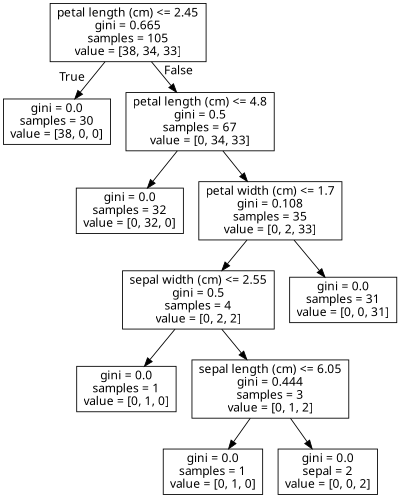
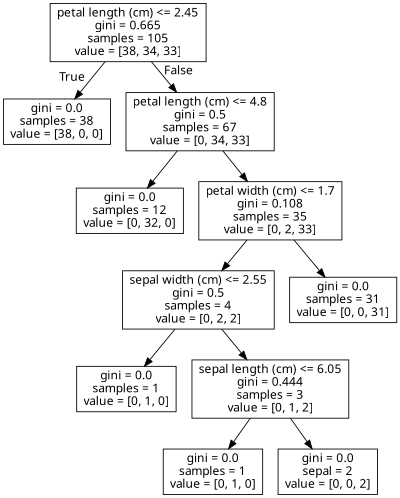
node "gini = 0.0 samples = 30 value = [38, 0, 0]": label "gini = 0.0 samples = 30 value = [38, 0, 0]" -> "gini = 0.0 samples = 38 value = [38, 0, 0]"
node "gini = 0.0 samples = 32 value = [0, 32, 0]": label "gini = 0.0 samples = 32 value = [0, 32, 0]" -> "gini = 0.0 samples = 12 value = [0, 32, 0]"
